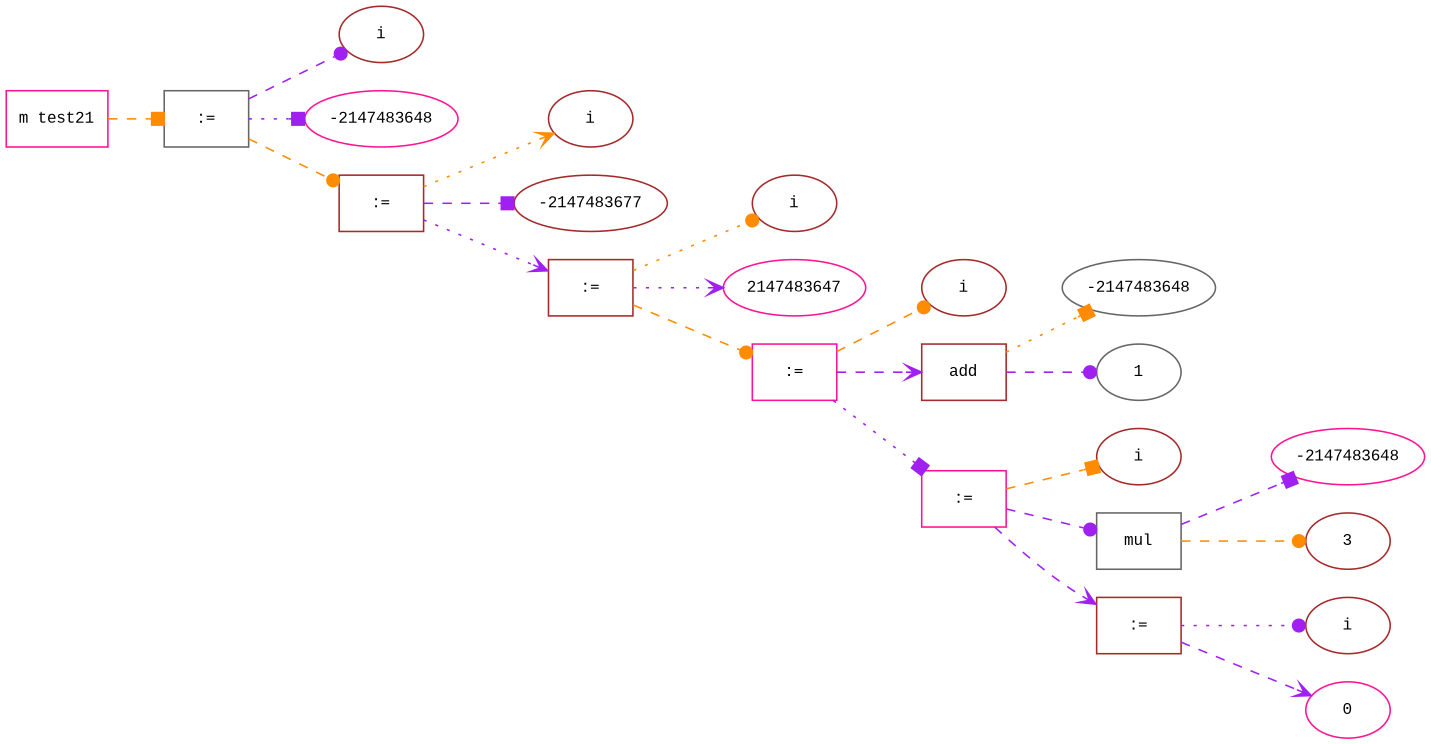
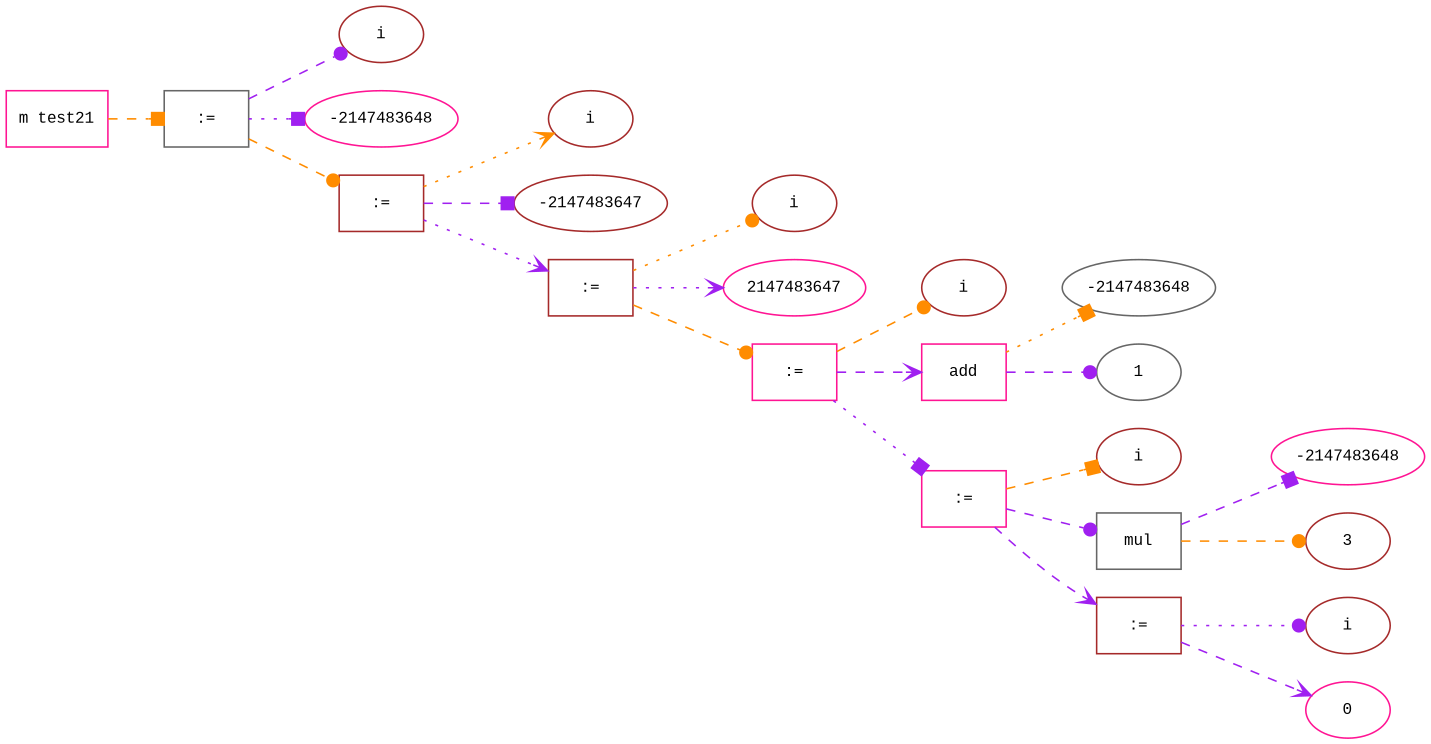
node "-2147483677": label "-2147483677" -> "-2147483647"
node "add": color brown -> deeppink
